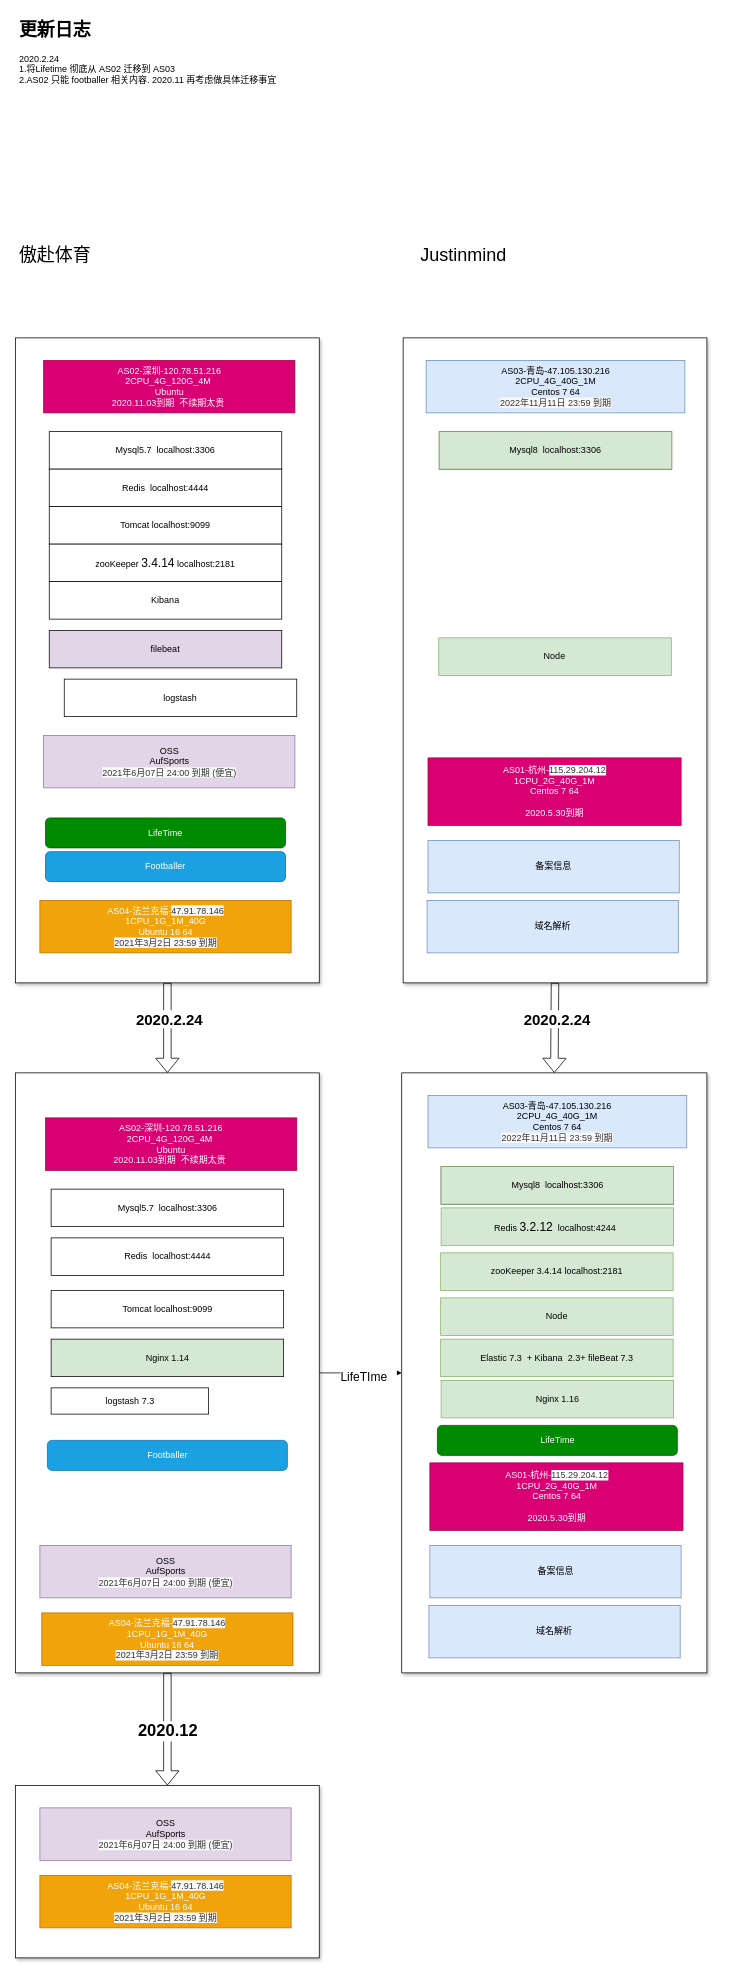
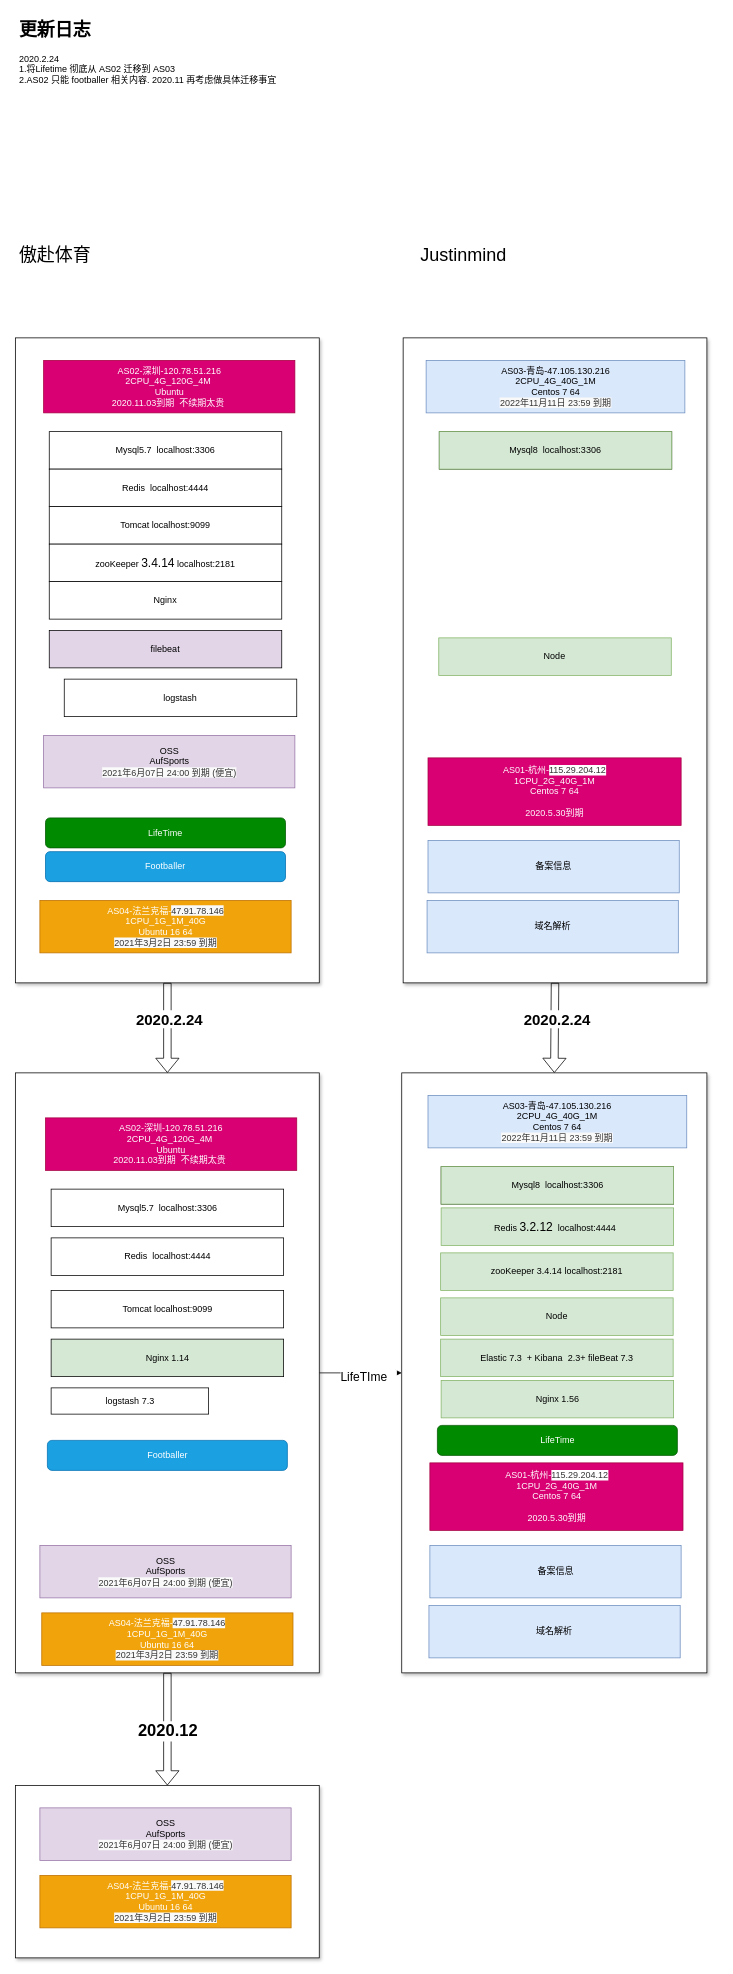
node "Kibana": label "Kibana" -> "Nginx"
node "Redis 3.2.12 localhost:4244": label "Redis 3.2.12 localhost:4244" -> "Redis 3.2.12 localhost:4444"
node "Nginx 1.16": label "Nginx 1.16" -> "Nginx 1.56"
